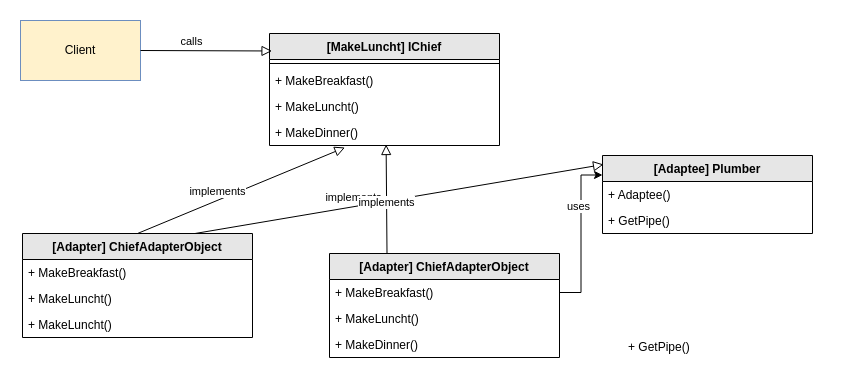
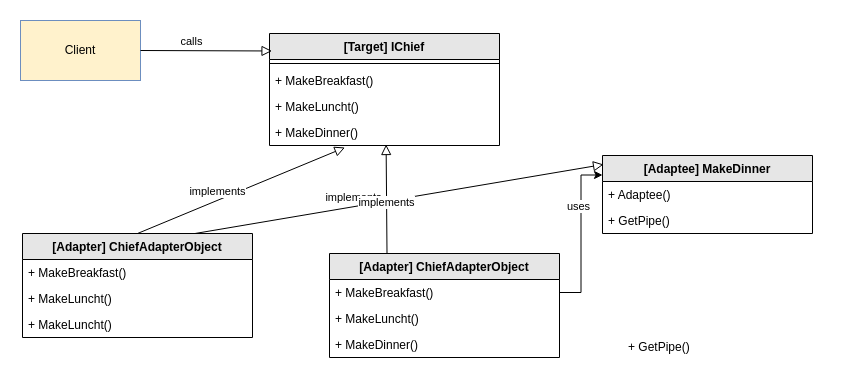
node "[MakeLuncht] IChief": label "[MakeLuncht] IChief" -> "[Target] IChief"
node "[Adaptee] Plumber": label "[Adaptee] Plumber" -> "[Adaptee] MakeDinner"
